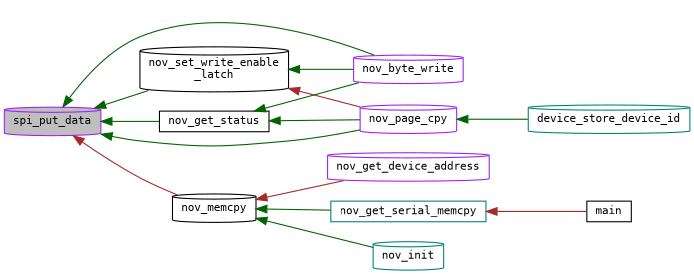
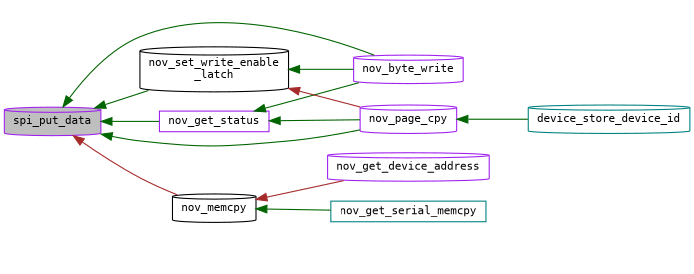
node "nov_get_status": color black -> purple
node "main": removed
node "nov_init": removed
